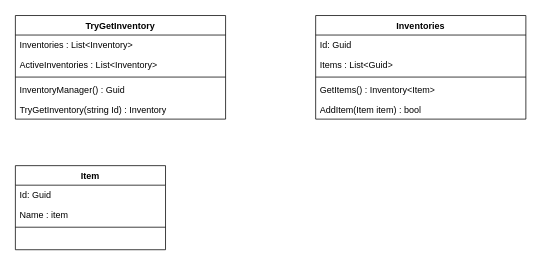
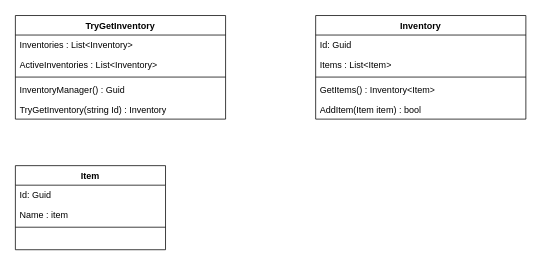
node "Inventories": label "Inventories" -> "Inventory"
node "Items : List<Guid>": label "Items : List<Guid>" -> "Items : List<Item>"
